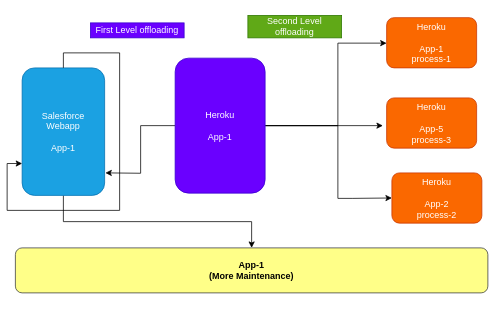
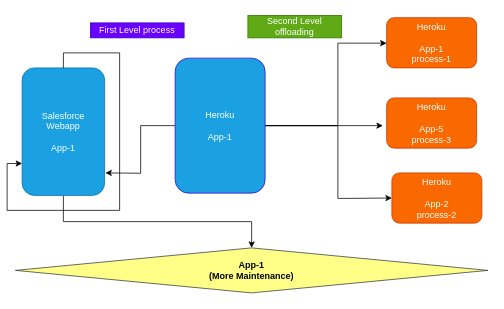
node "First Level offloading": label "First Level offloading" -> "First Level process"
node "Heroku App-1": fillcolor #6a00ff -> #1ba1e2
node "App-1 (More Maintenance)": shape rounded rectangle -> diamond
